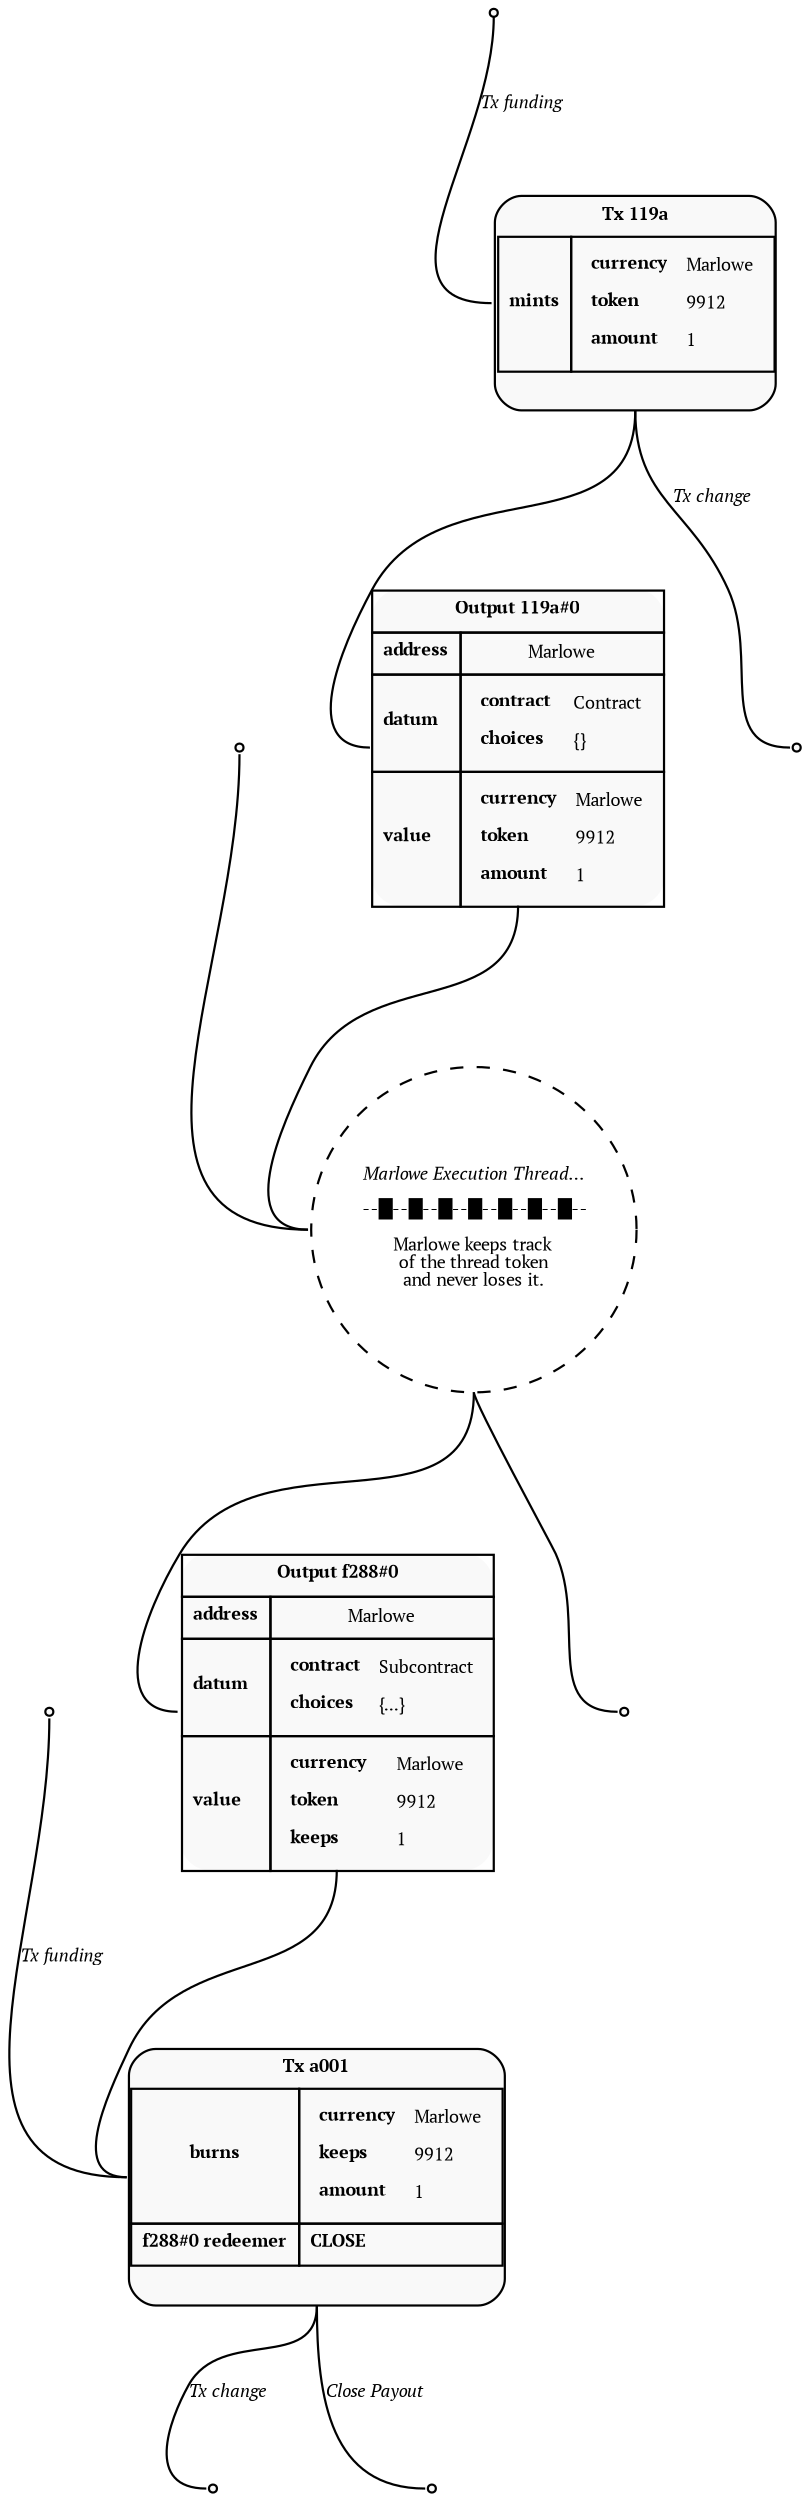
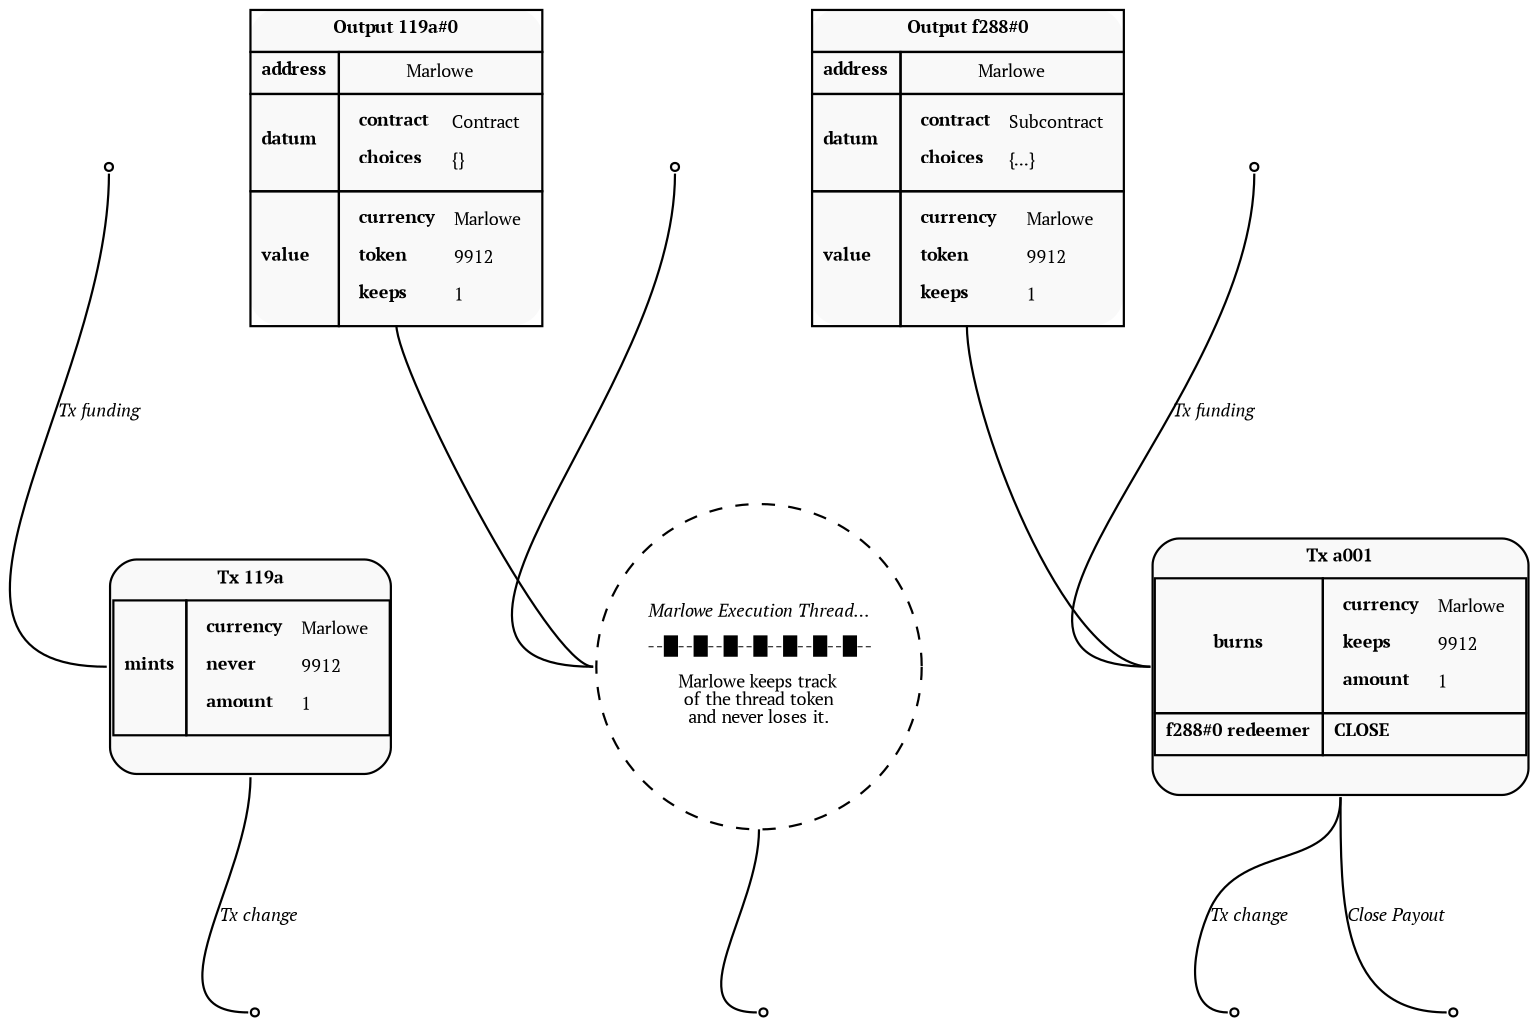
node "Tx 119a": text "token" -> "never"
edge "Tx 119a" -- "Output 119a#0": removed
node "Output 119a#0": text "amount" -> "keeps"
edge "Marlowe Execution Thread…" -- "Output f288#0": removed
